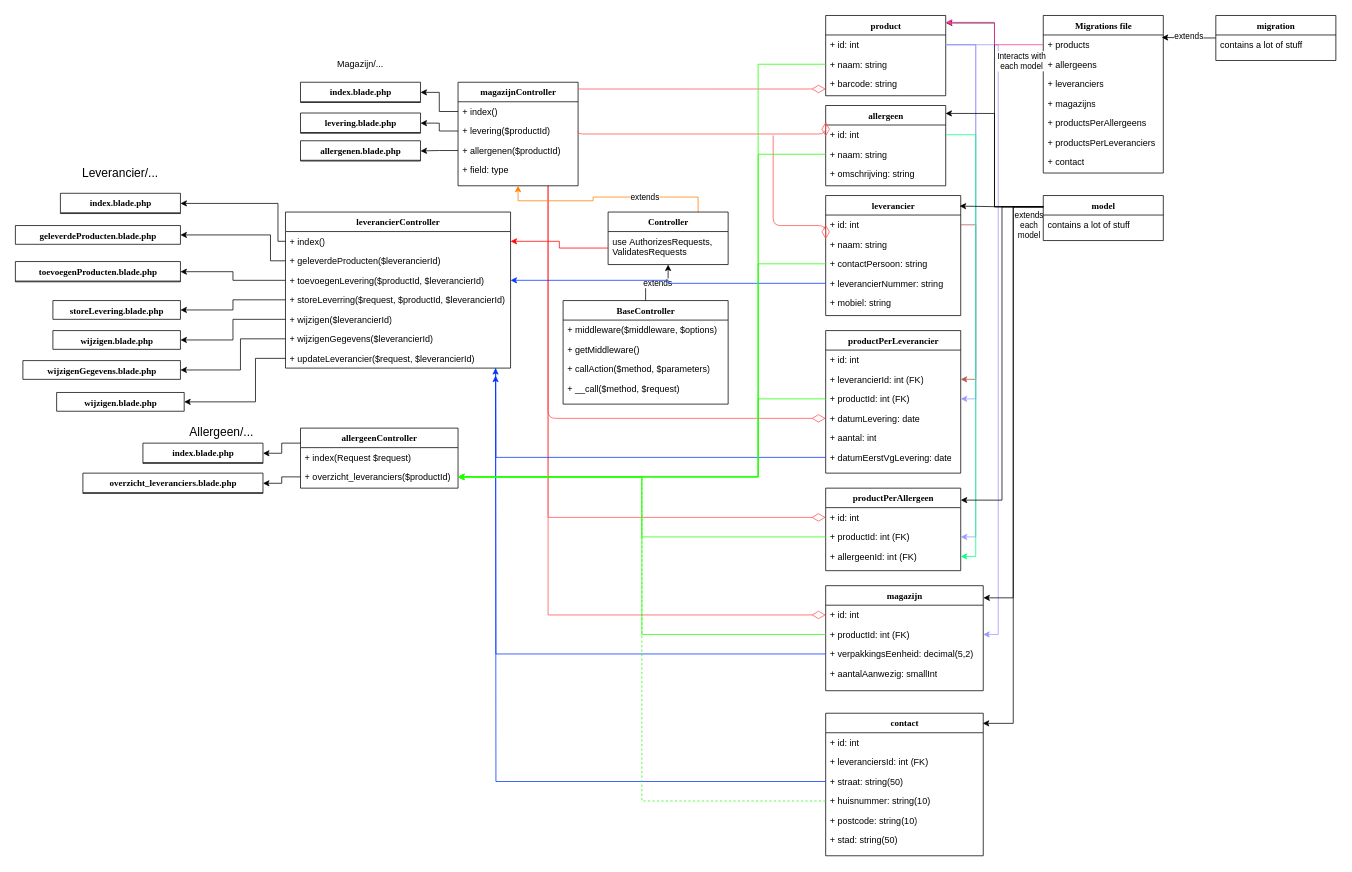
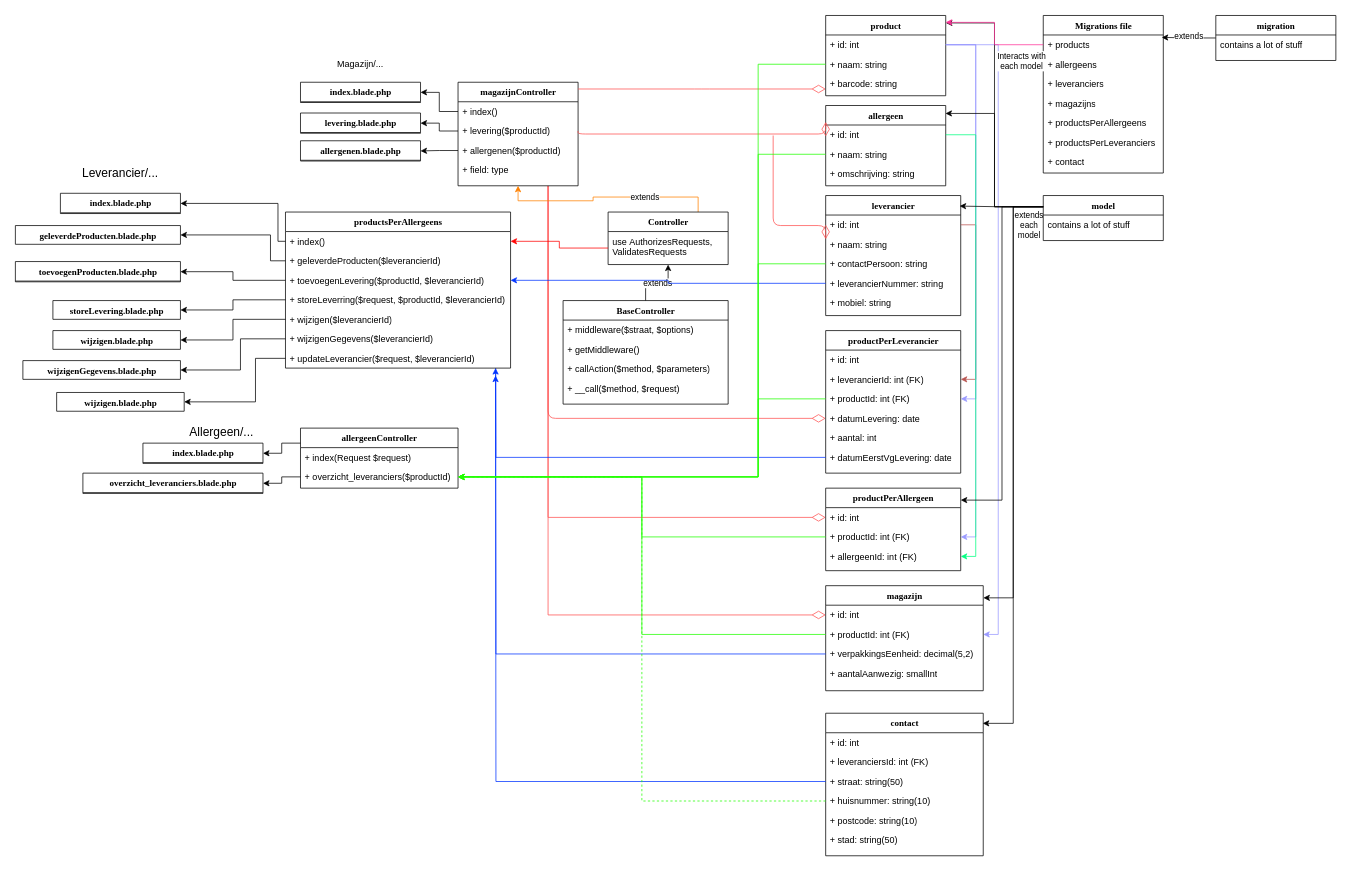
node "leverancierController": label "leverancierController" -> "productsPerAllergeens"
node "+ middleware($middleware, $options)": label "+ middleware($middleware, $options)" -> "+ middleware($straat, $options)"
